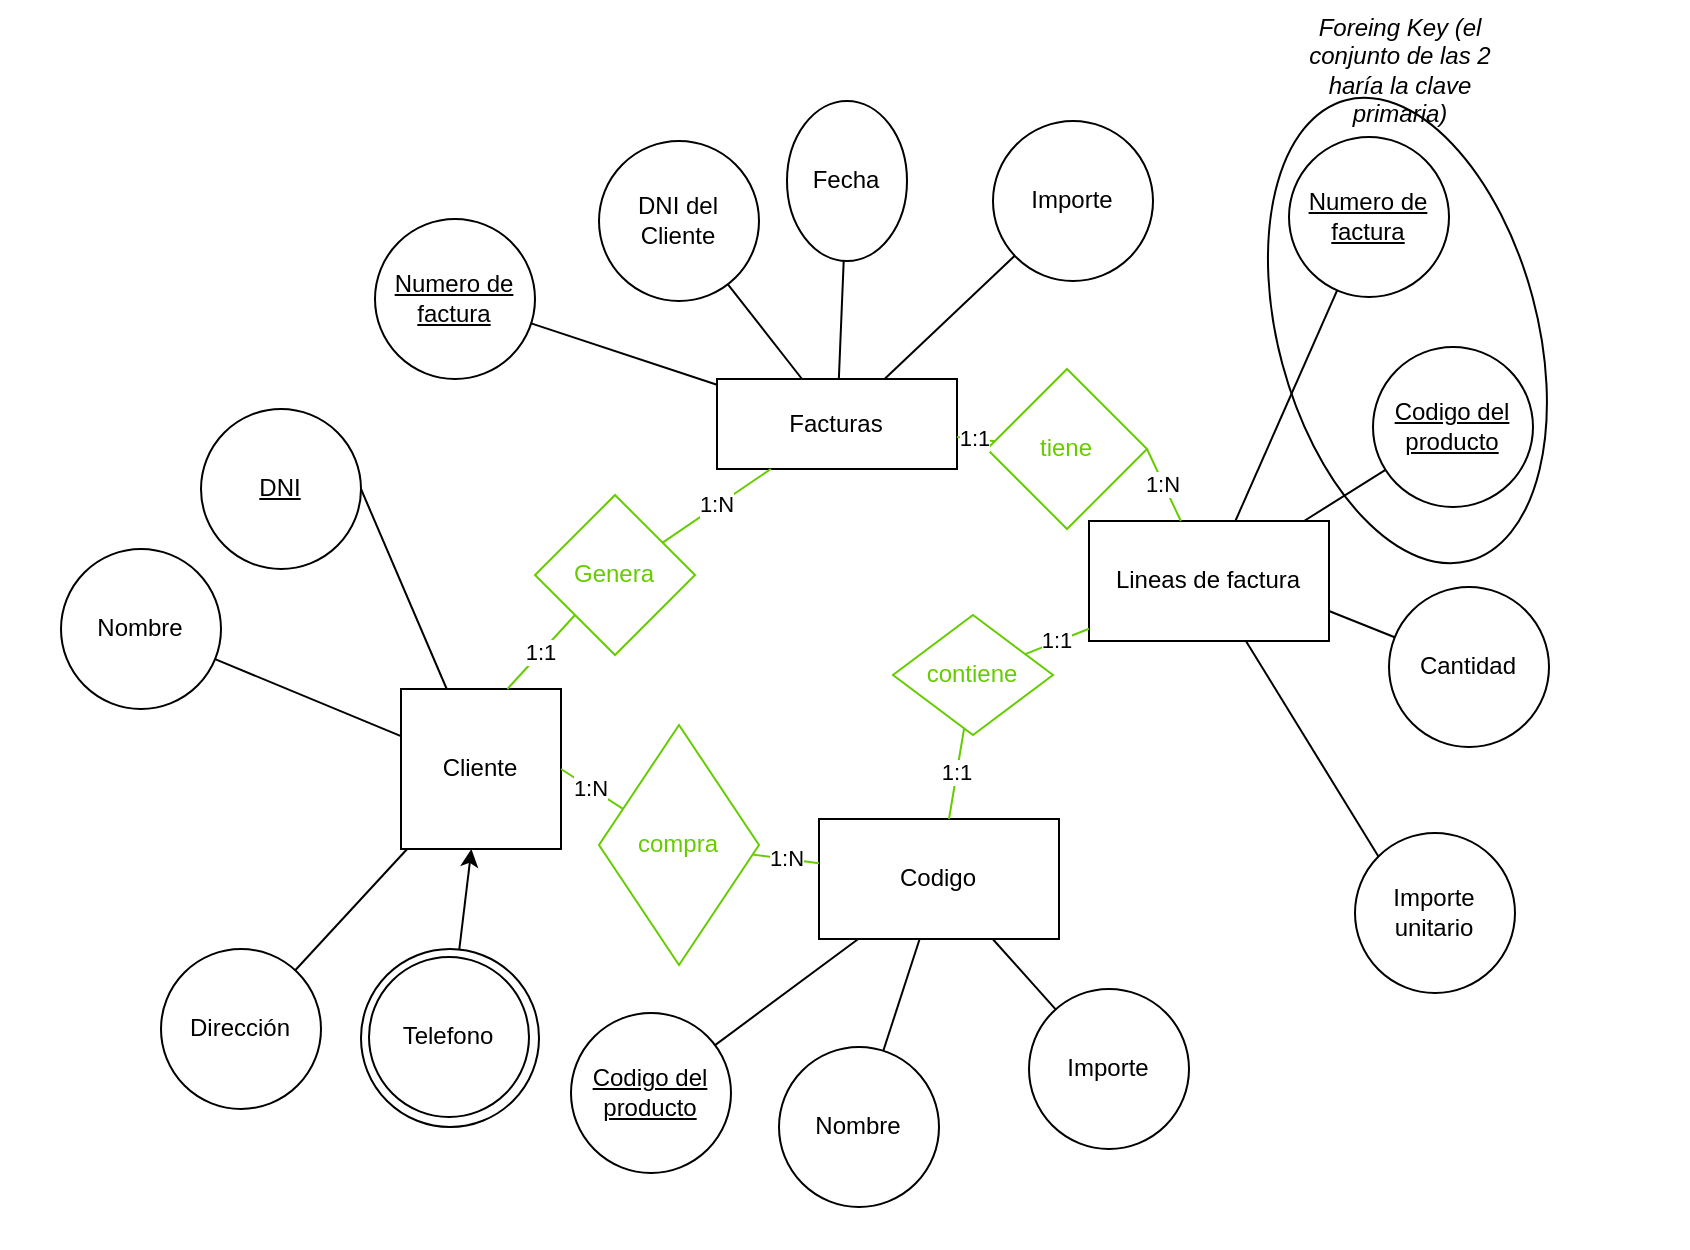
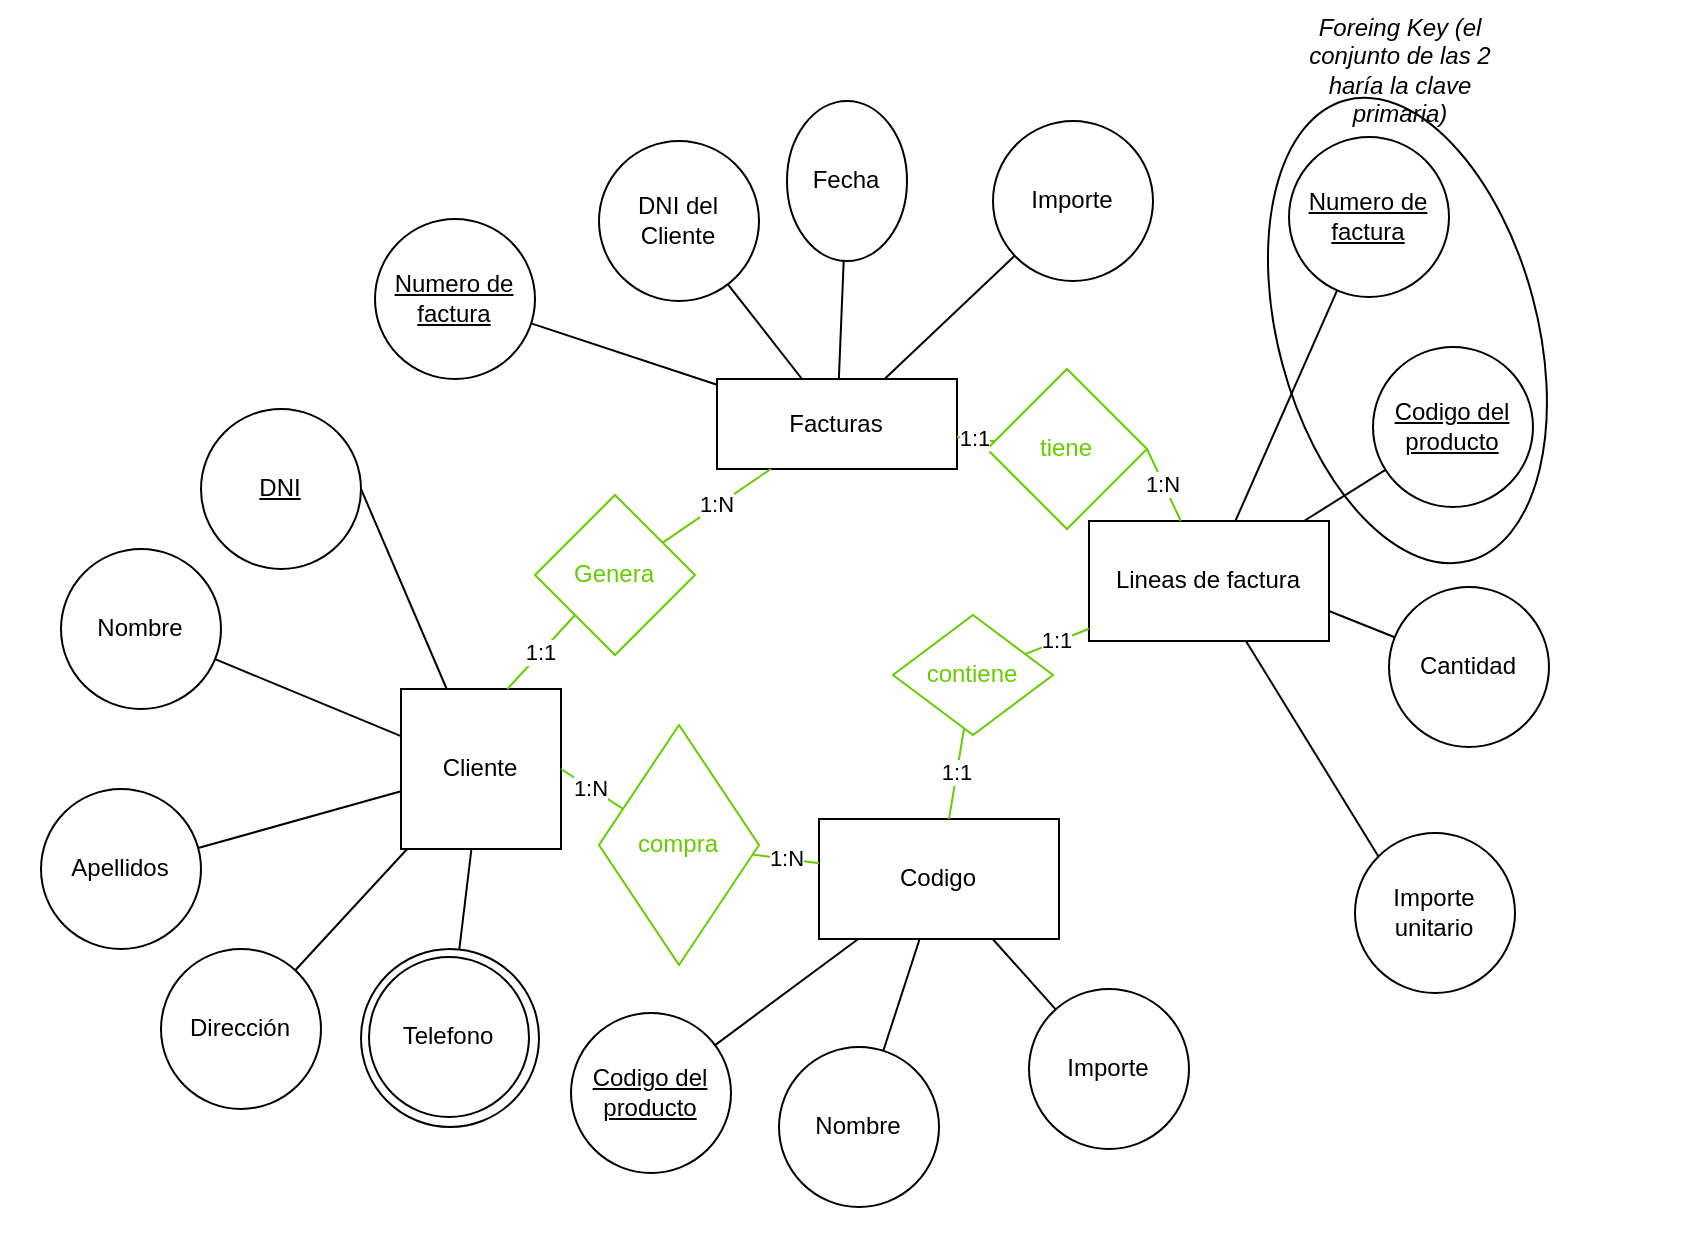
edge "Cliente" -- "Apellidos": added
edge "Telefono" -> "Cliente": arrowhead classic -> none
node "Apellidos": added
